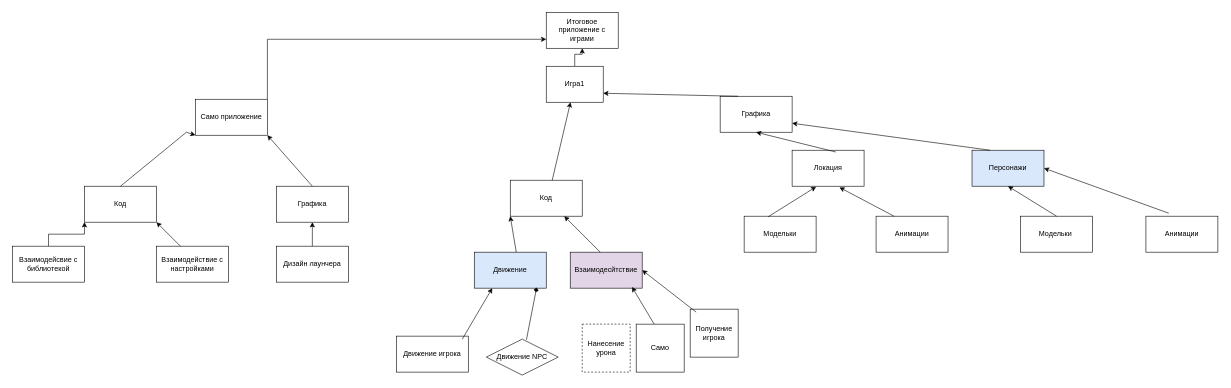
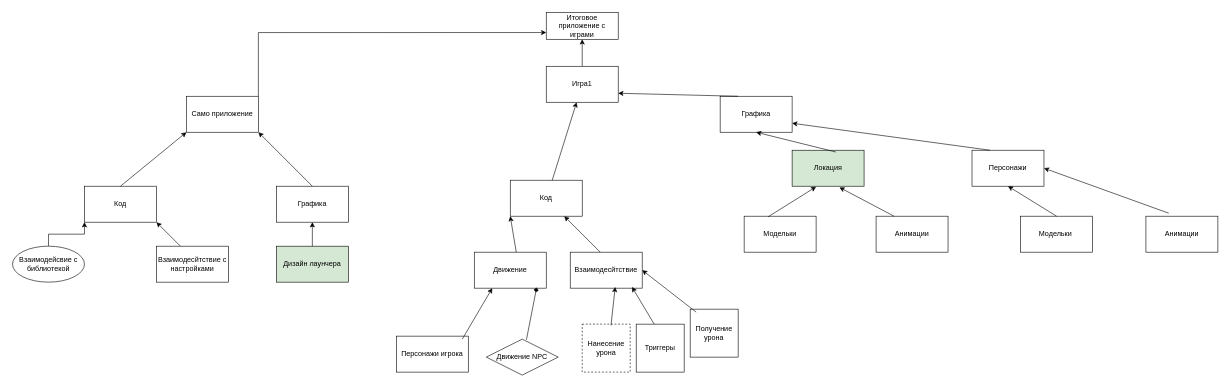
node "Итоговое приложение с играми": size 72x36 -> 72x27
node "Игра1": size 57x36 -> 72x36
node "Само приложение": moved (231, 117) -> (222, 114)
node "Локация": fillcolor #ffffff -> #d5e8d4
node "Персонажи": fillcolor #dae8fc -> #ffffff
node "Взаимодейсвие с библиотекой": shape rectangle -> ellipse
node "Взаимодействие с настройками": label "Взаимодействие с настройками" -> "Взаимодесйтствие с настройками"
node "Дизайн лаунчера": fillcolor #ffffff -> #d5e8d4
node "Движение": fillcolor #dae8fc -> #ffffff
node "Взаимодесйтствие": fillcolor #e1d5e7 -> #ffffff
edge "Нанесение урона" -> "Взаимодесйтствие": added
node "Получение игрока": label "Получение игрока" -> "Получение урона"
node "Само": label "Само" -> "Триггеры"
node "Движение игрока": label "Движение игрока" -> "Персонажи игрока"
